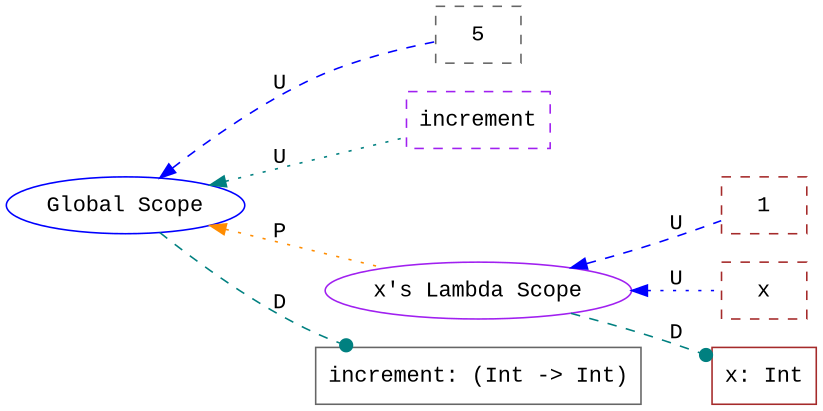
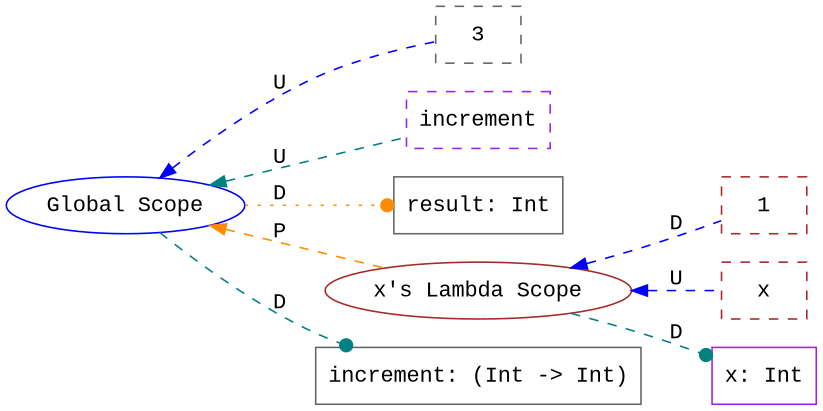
node "5": label "5" -> "3"
edge "increment" -- "Global Scope": style dotted -> dashed
node "result: Int": added
edge "1" -- "x's Lambda Scope": label "U" -> "D"
edge "Global Scope" -- "x's Lambda Scope": style dotted -> dashed
node "x's Lambda Scope": color purple -> brown
edge "x's Lambda Scope" -- "x": style dotted -> dashed
node "x: Int": color brown -> purple
